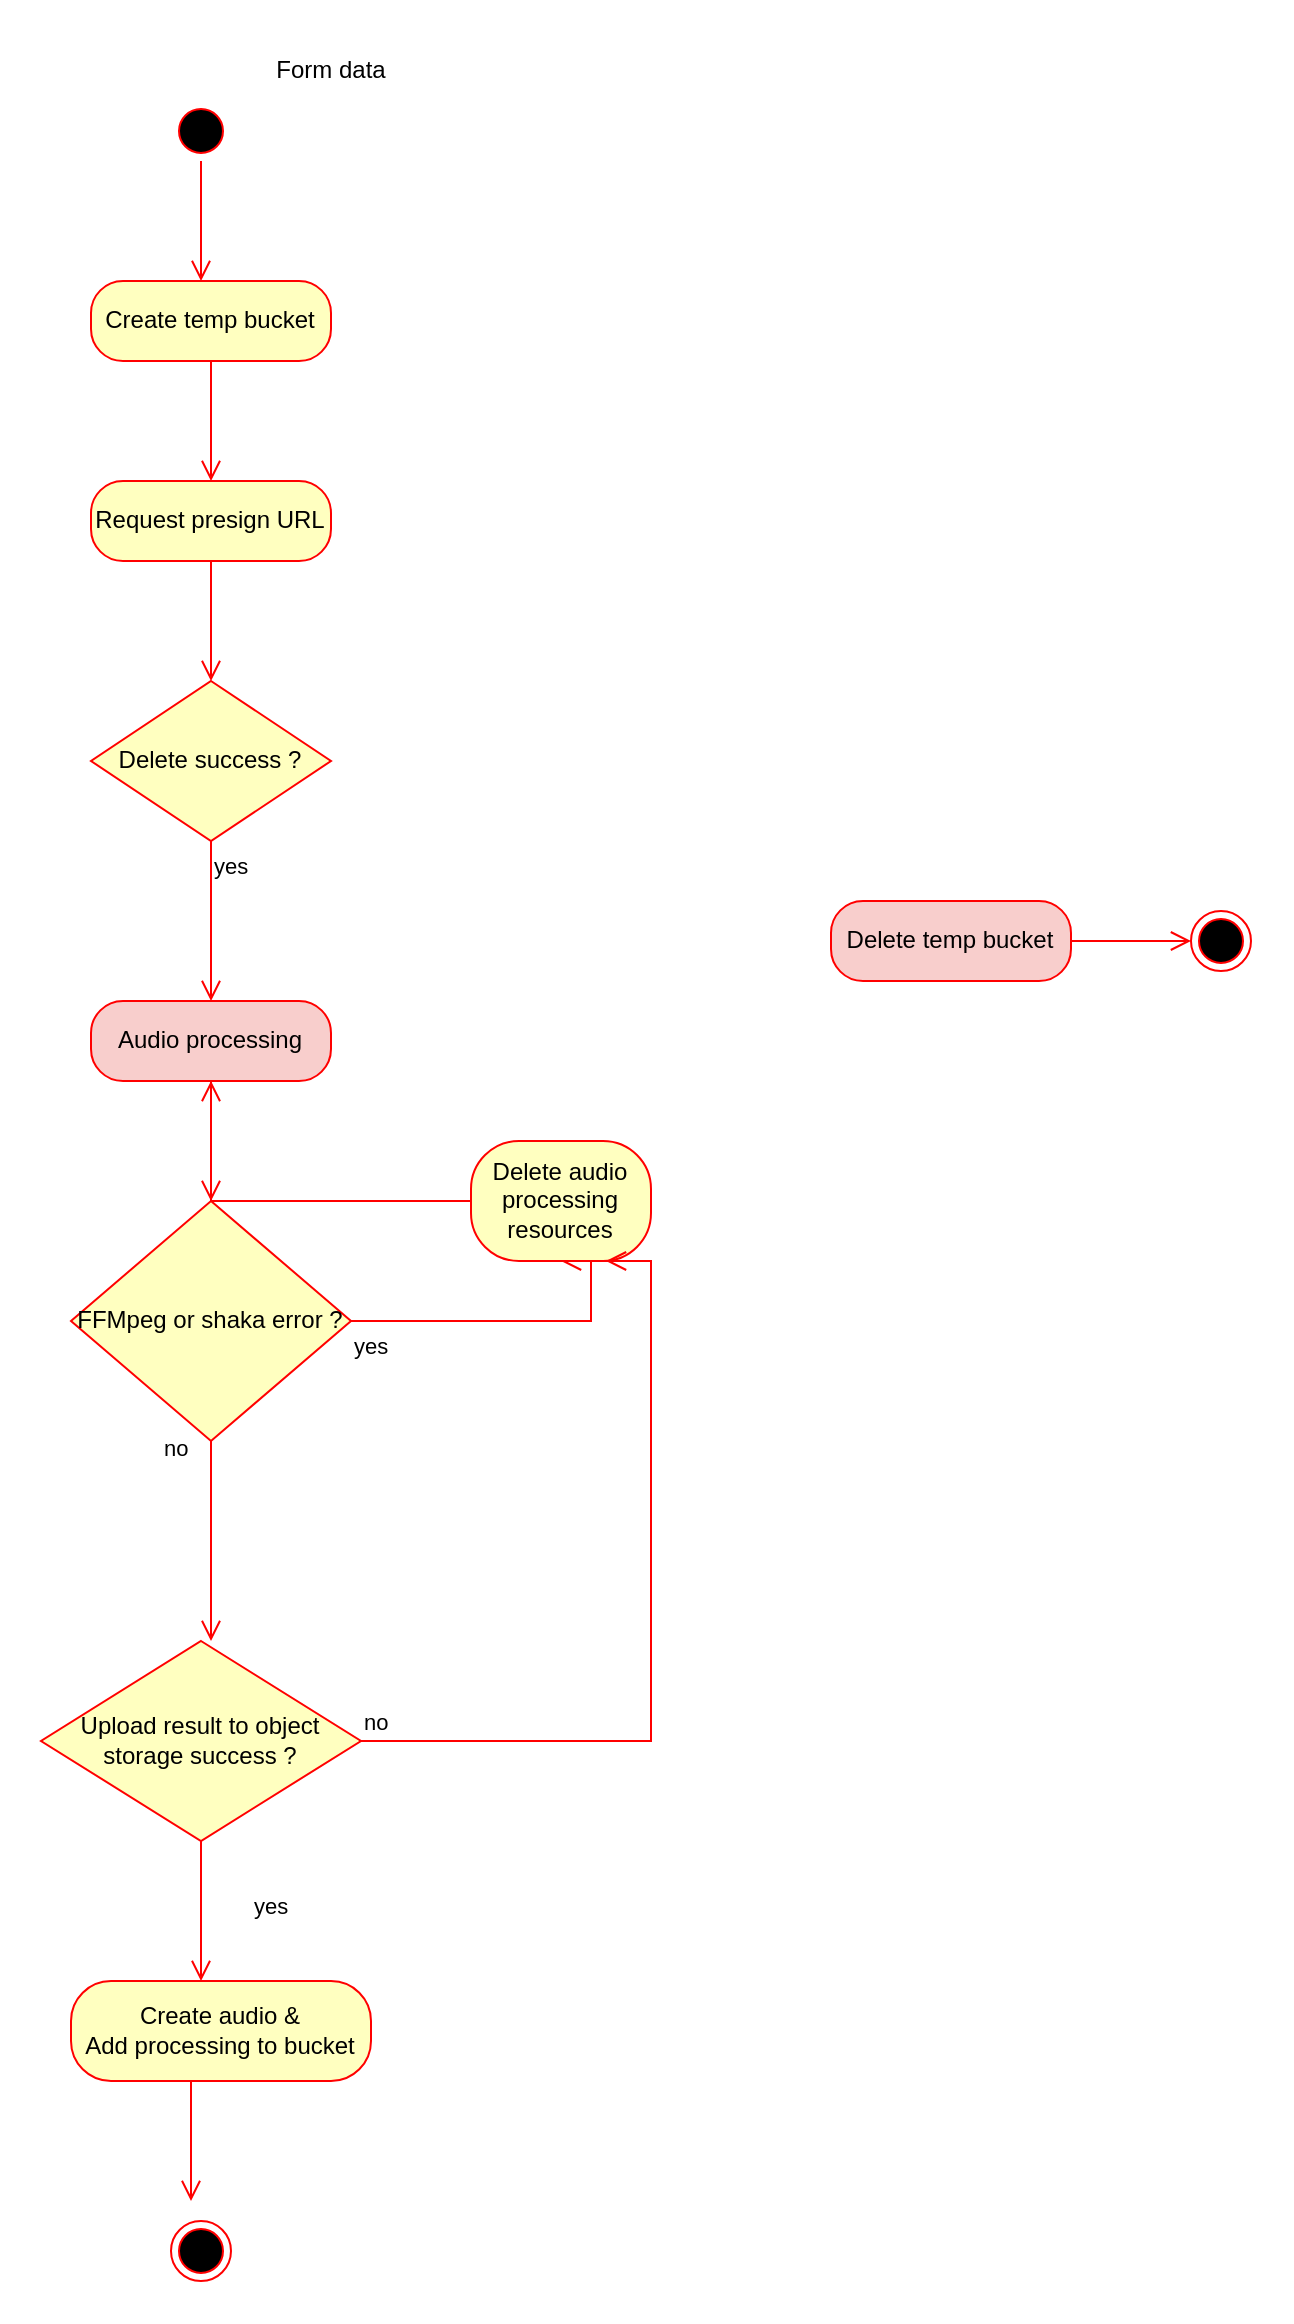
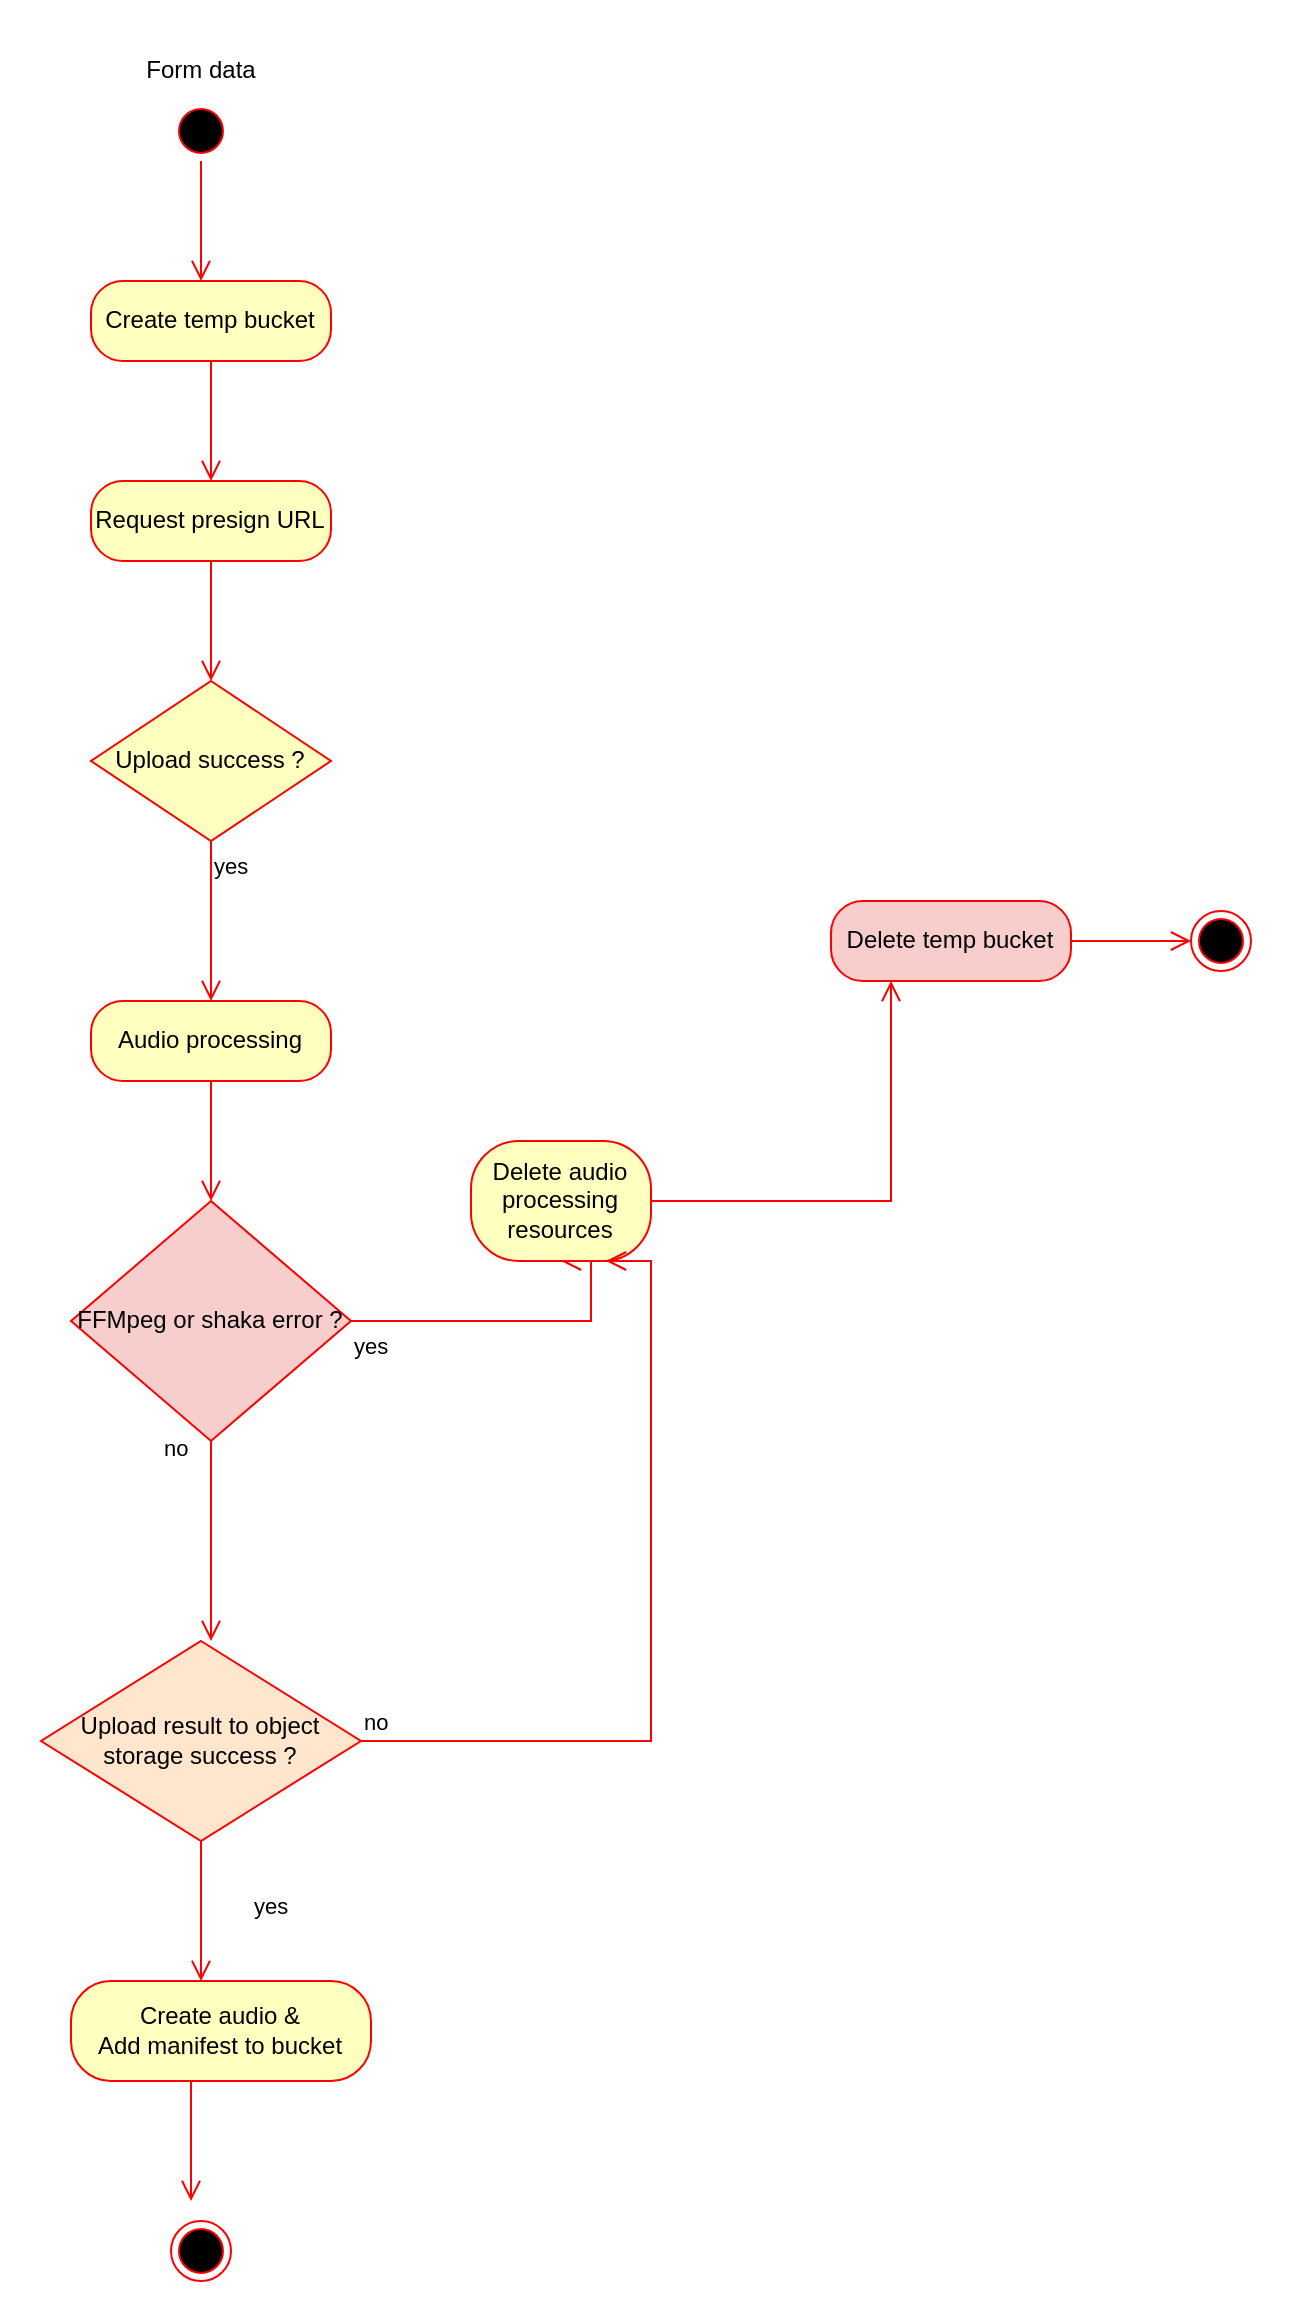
node "Form data": moved (331, 71) -> (201, 71)
node "Delete success ?": label "Delete success ?" -> "Upload success ?"
node "Audio processing": fillcolor #f8cecc -> #ffffc0
edge "Delete audio processing resources" -> "Audio processing": now "Delete audio processing resources" -> "Delete temp bucket"
node "FFMpeg or shaka error ?": fillcolor #ffffc0 -> #f8cecc
node "Upload result to object storage success ?": fillcolor #ffffc0 -> #ffe6cc
node "Create audio & Add processing to bucket": label "Create audio & Add processing to bucket" -> "Create audio & Add manifest to bucket"
